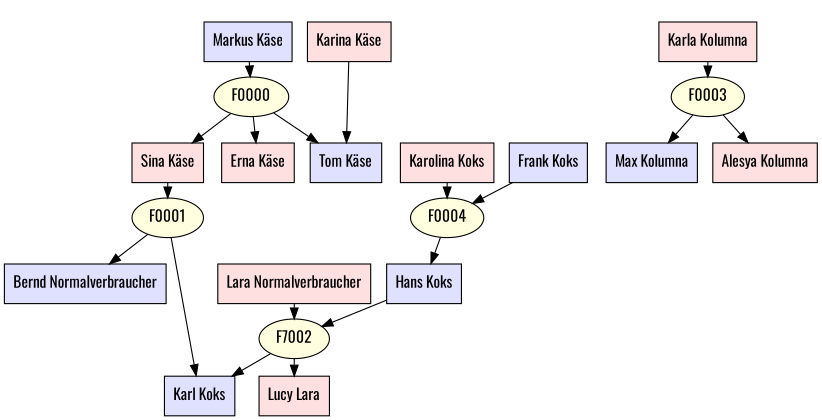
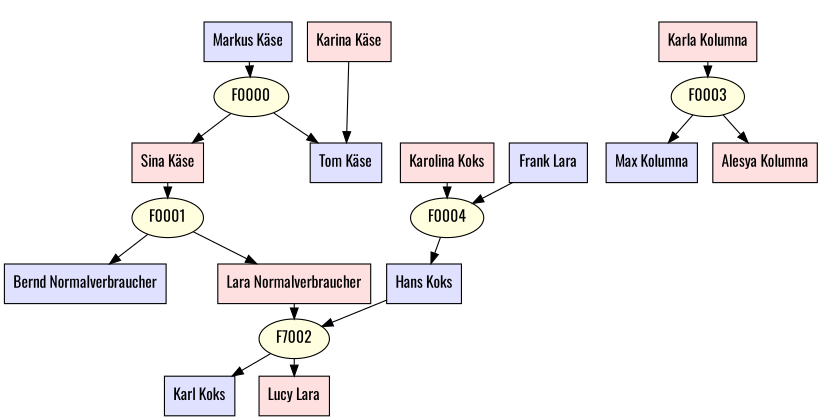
node "Erna Käse": removed
node "Frank Koks": label "Frank Koks" -> "Frank Lara"
edge "F0001" -- "Karl Koks": now "F0001" -- "Lara Normalverbraucher"
